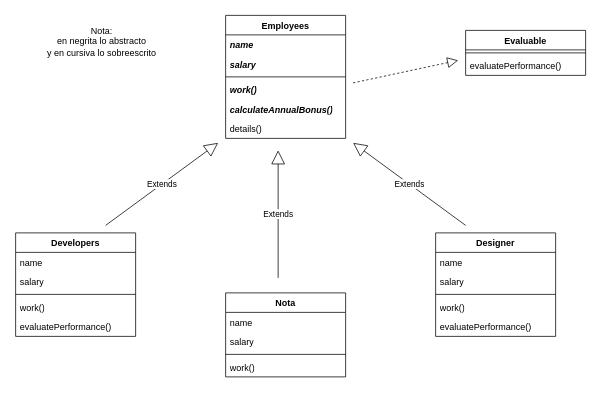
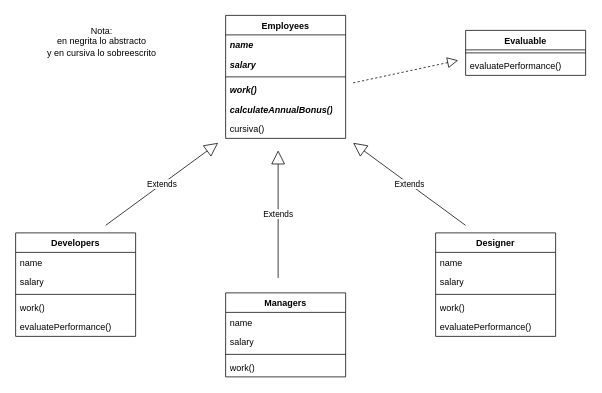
node "details()": label "details()" -> "cursiva()"
node "Nota": label "Nota" -> "Managers"
